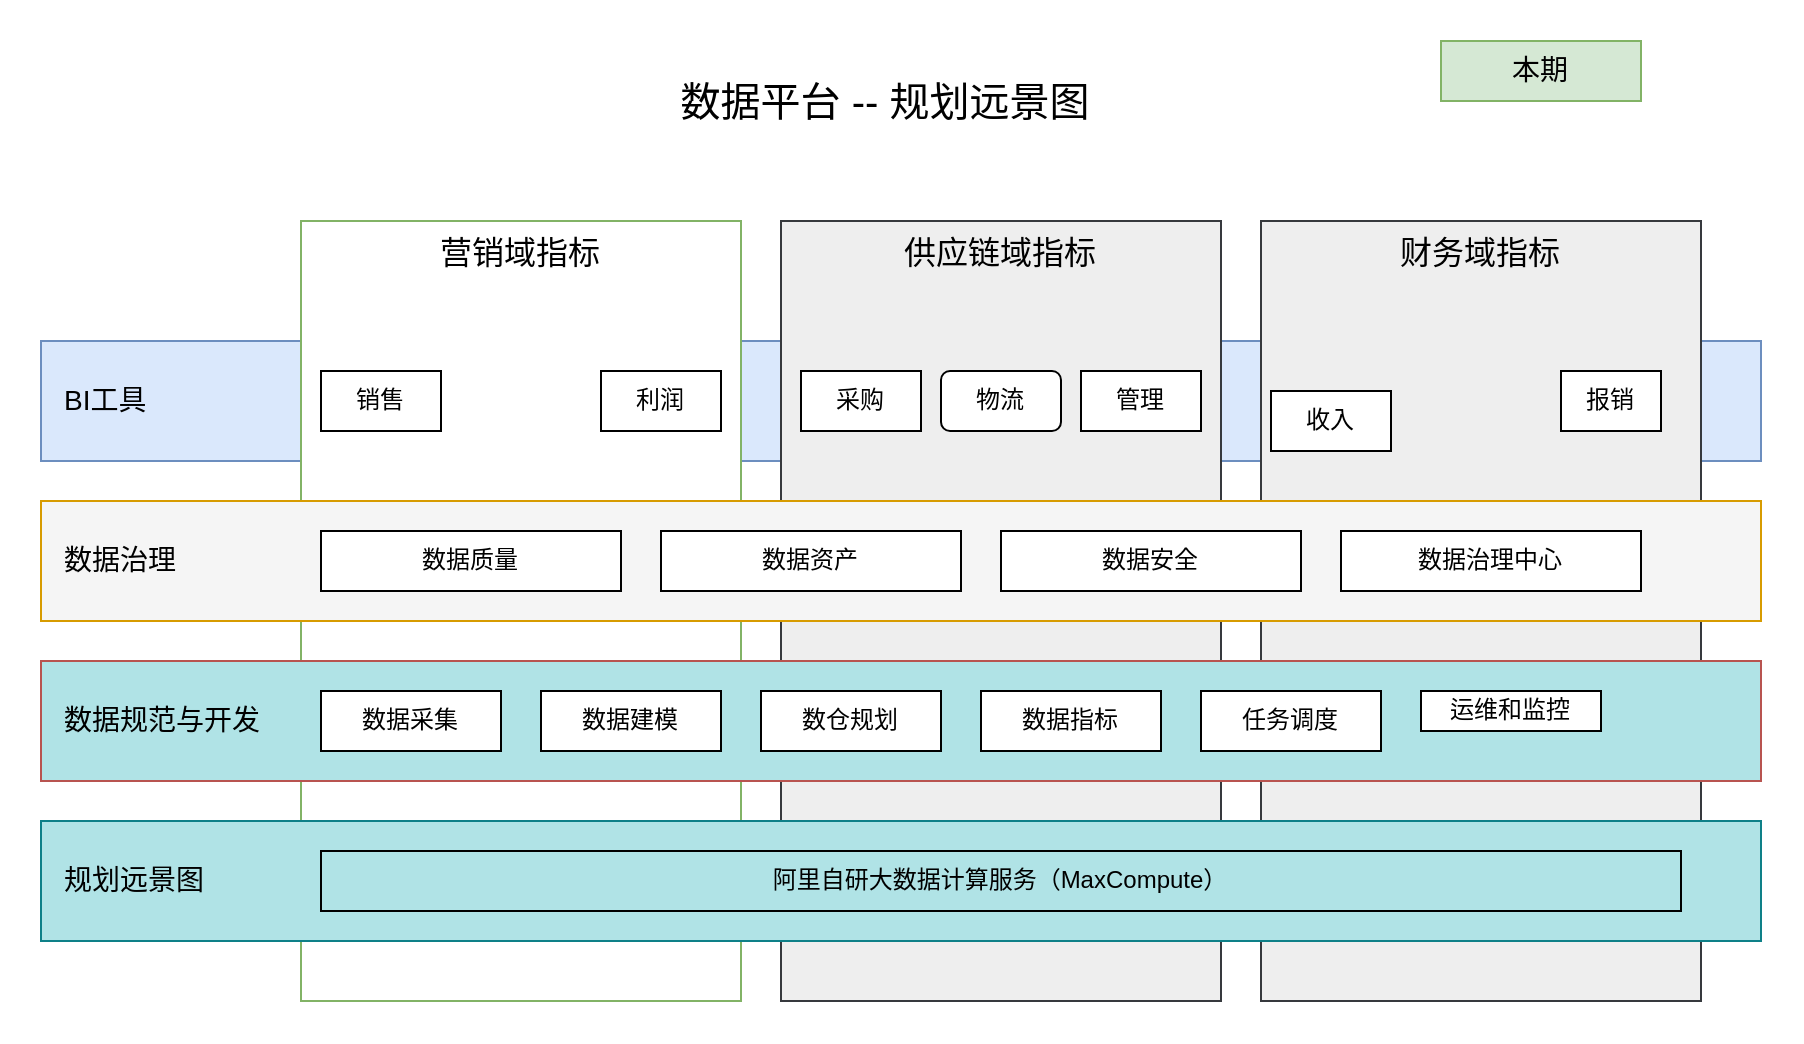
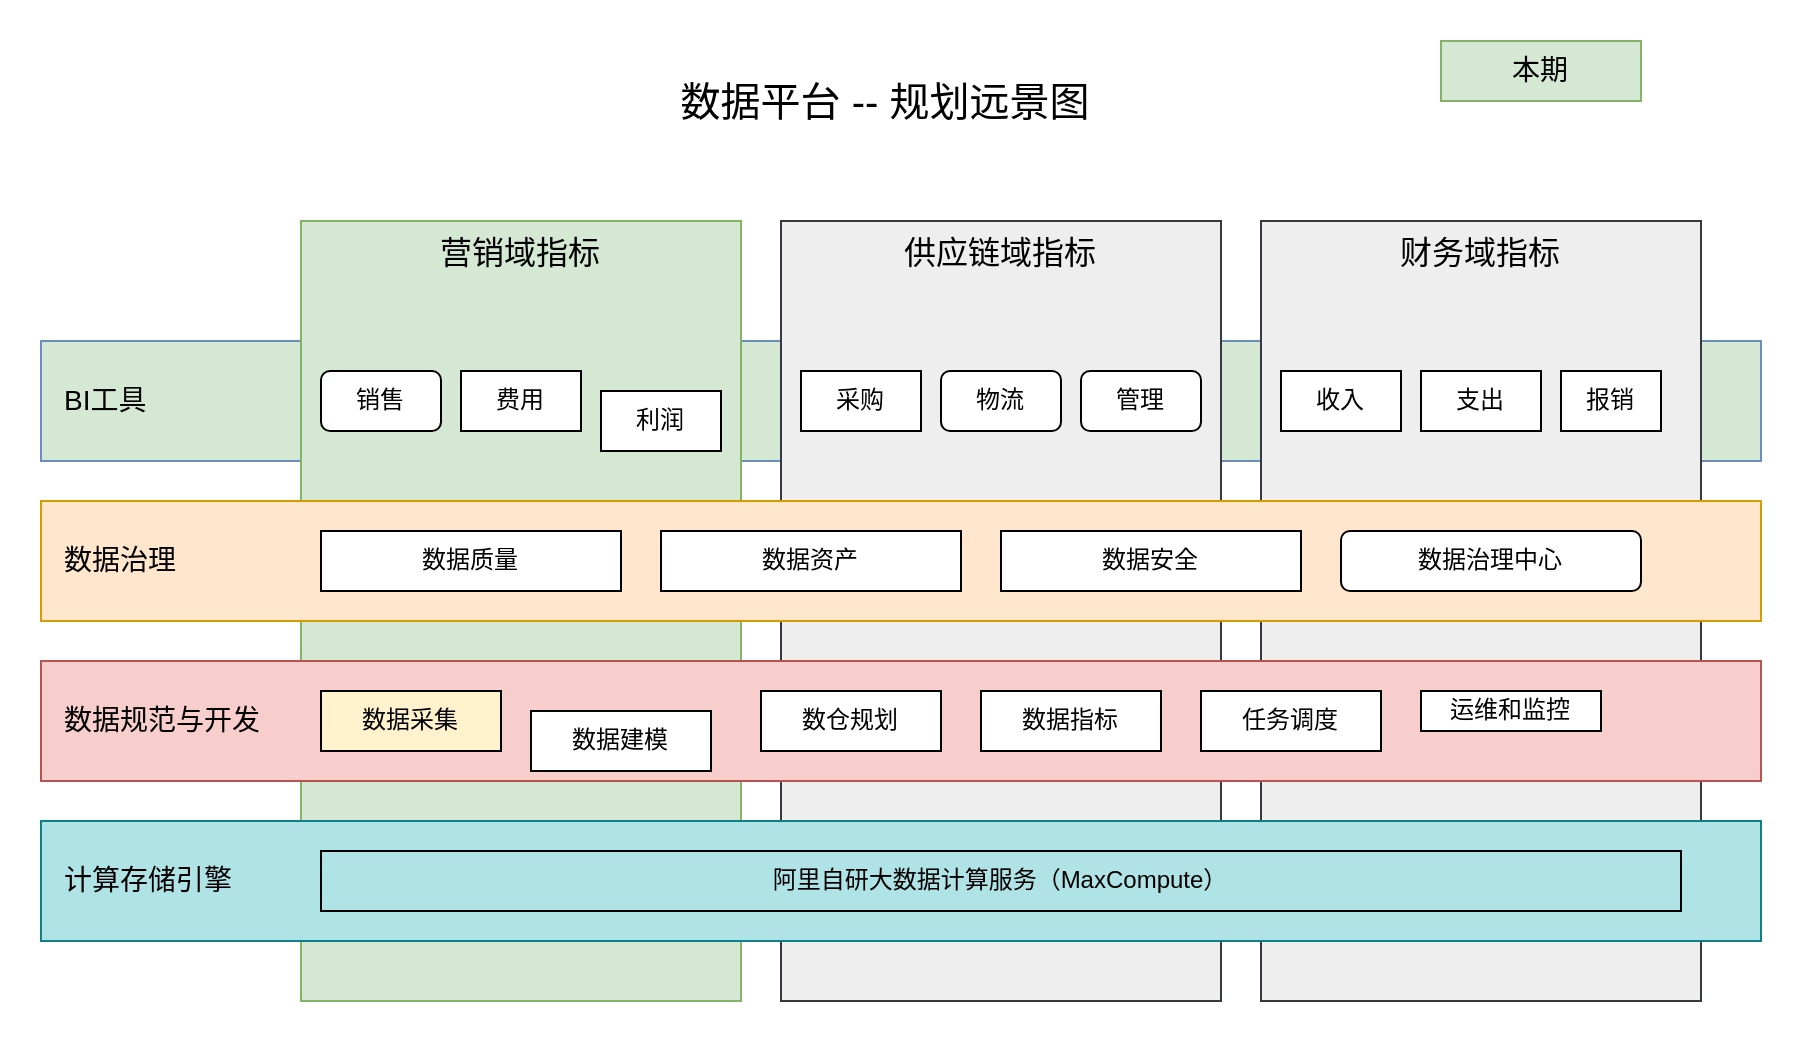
node "营销域指标": fillcolor #ffffff -> #d5e8d4
node "BI工具": fillcolor #dae8fc -> #d5e8d4
node "销售": shape rectangle -> rounded rectangle
node "费用": added
node "利润": moved (661, 401) -> (661, 421)
node "管理": shape rectangle -> rounded rectangle
node "支出": added
node "收入": moved (1331, 421) -> (1341, 401)
node "数据治理": fillcolor #f5f5f5 -> #ffe6cc
node "数据治理中心": shape rectangle -> rounded rectangle
node "数据规范与开发": fillcolor #b0e3e6 -> #f8cecc
node "数据采集": fillcolor #ffffff -> #fff2cc
node "数据建模": moved (631, 721) -> (621, 741)
node "规划远景图": label "规划远景图" -> "计算存储引擎"
